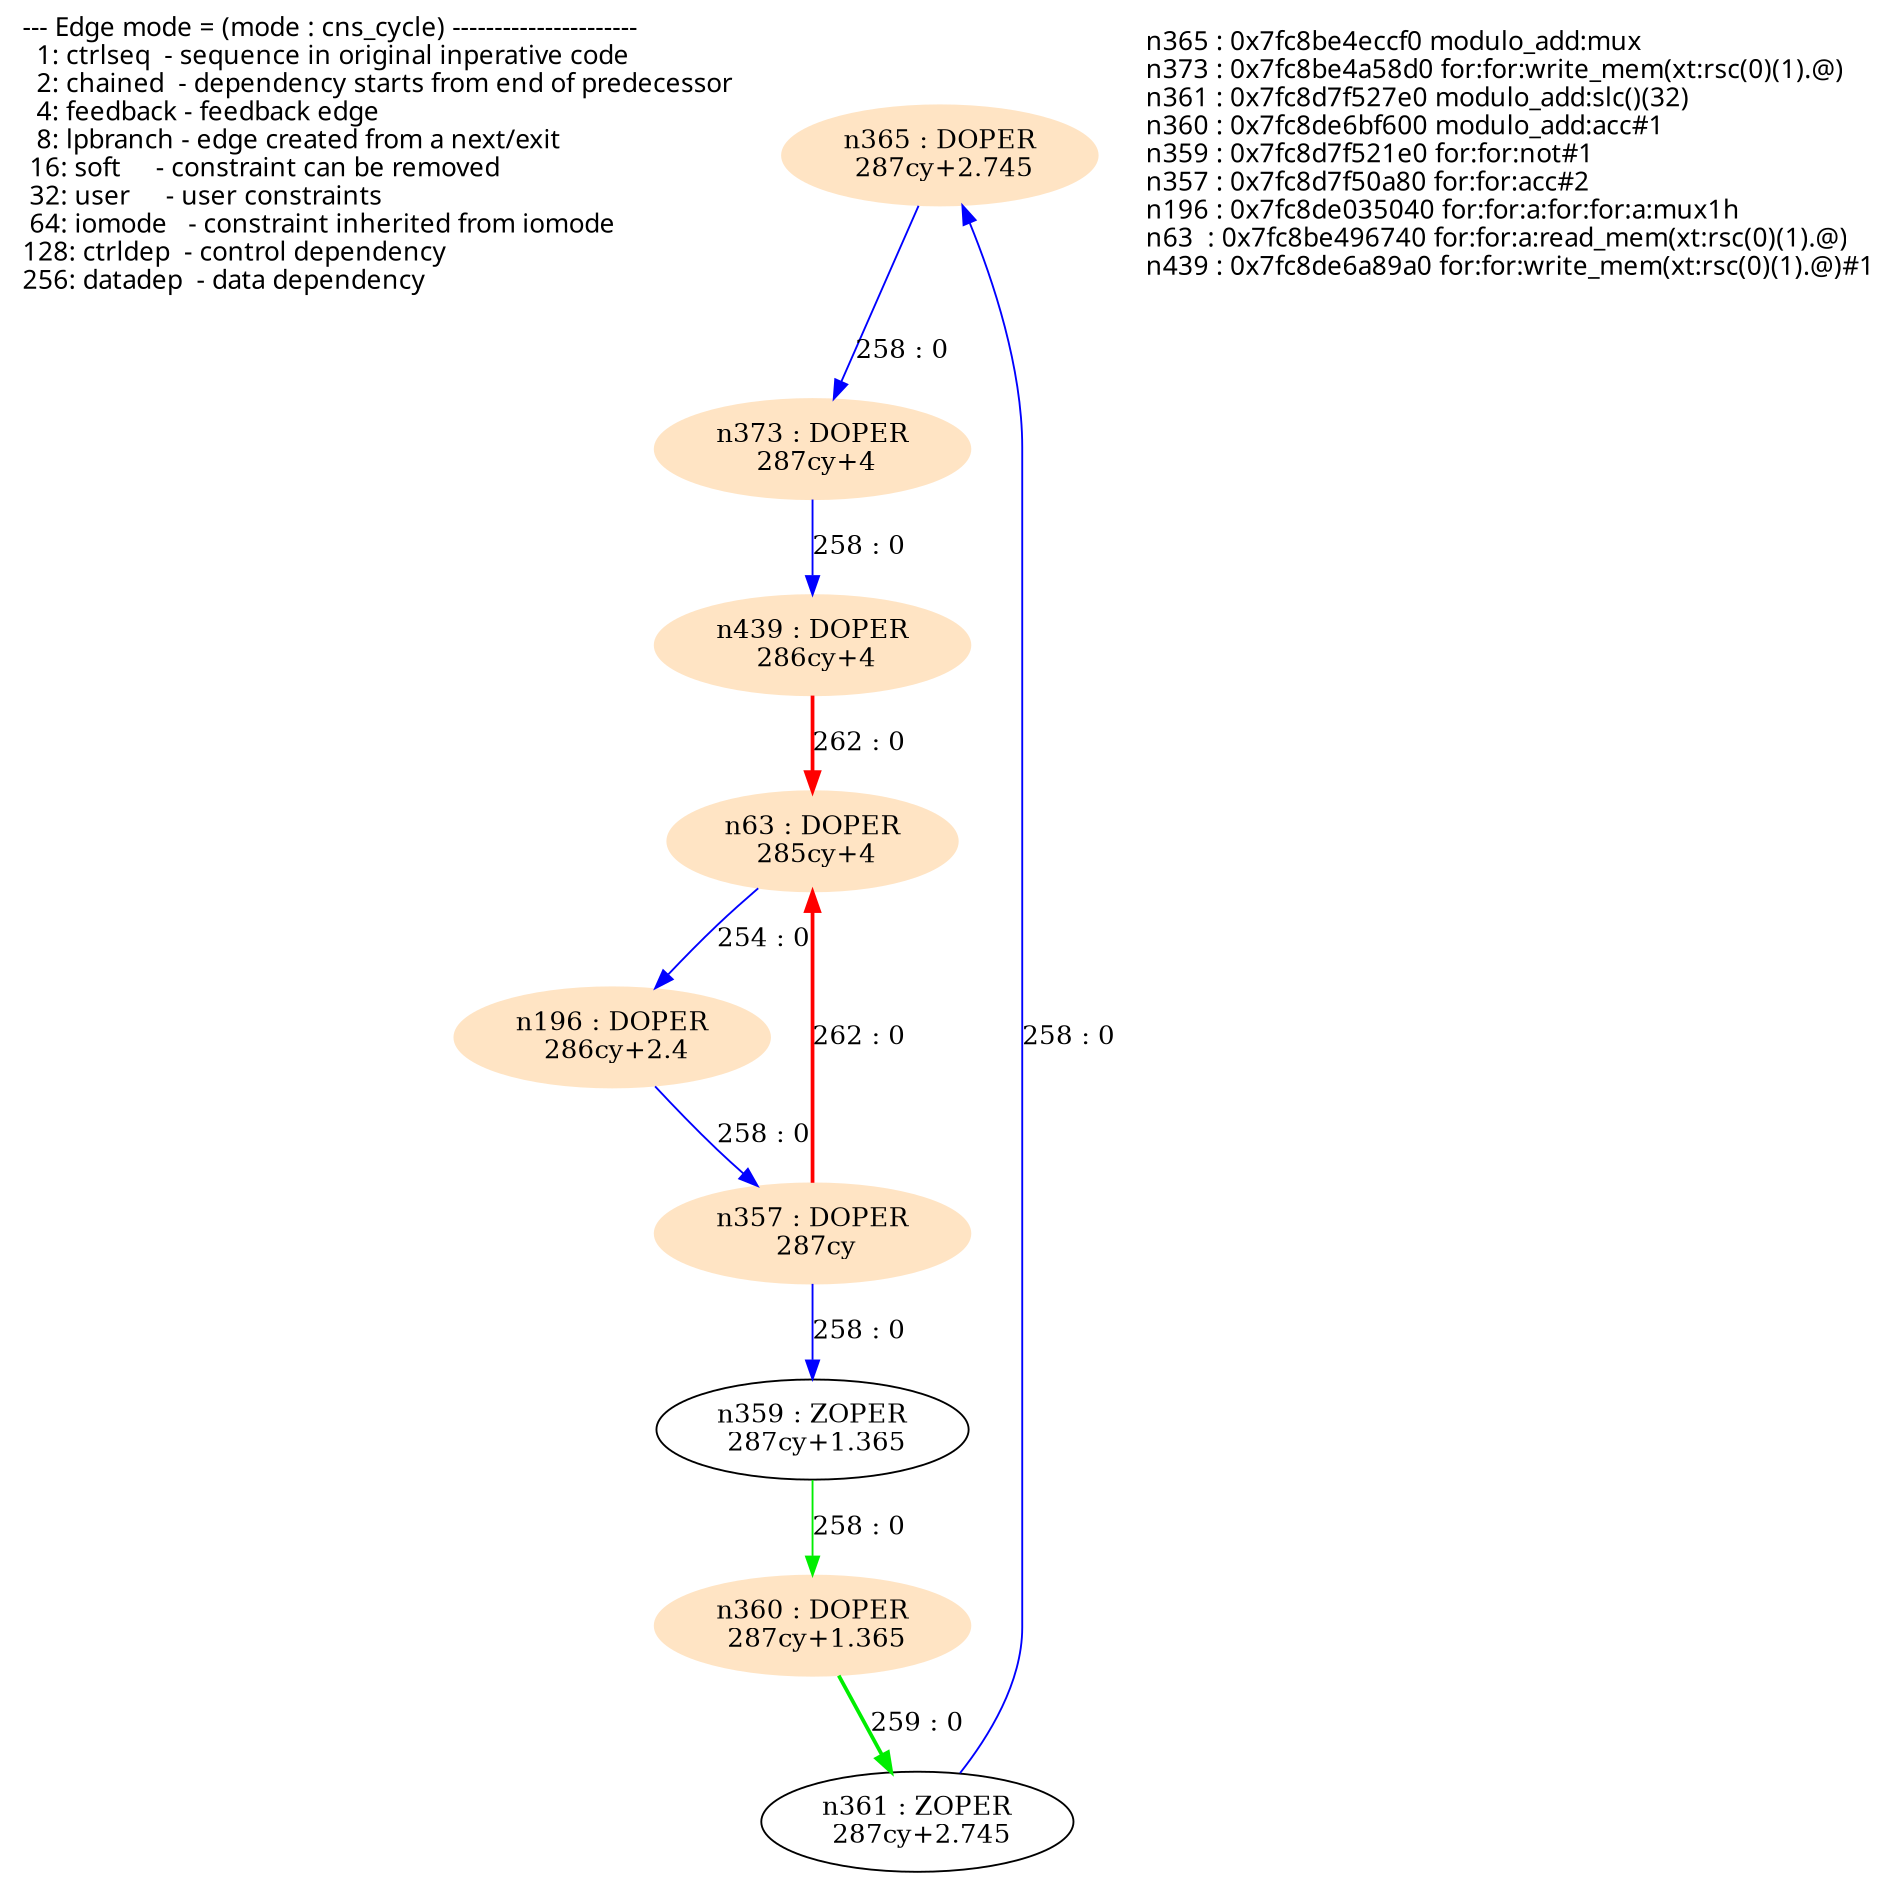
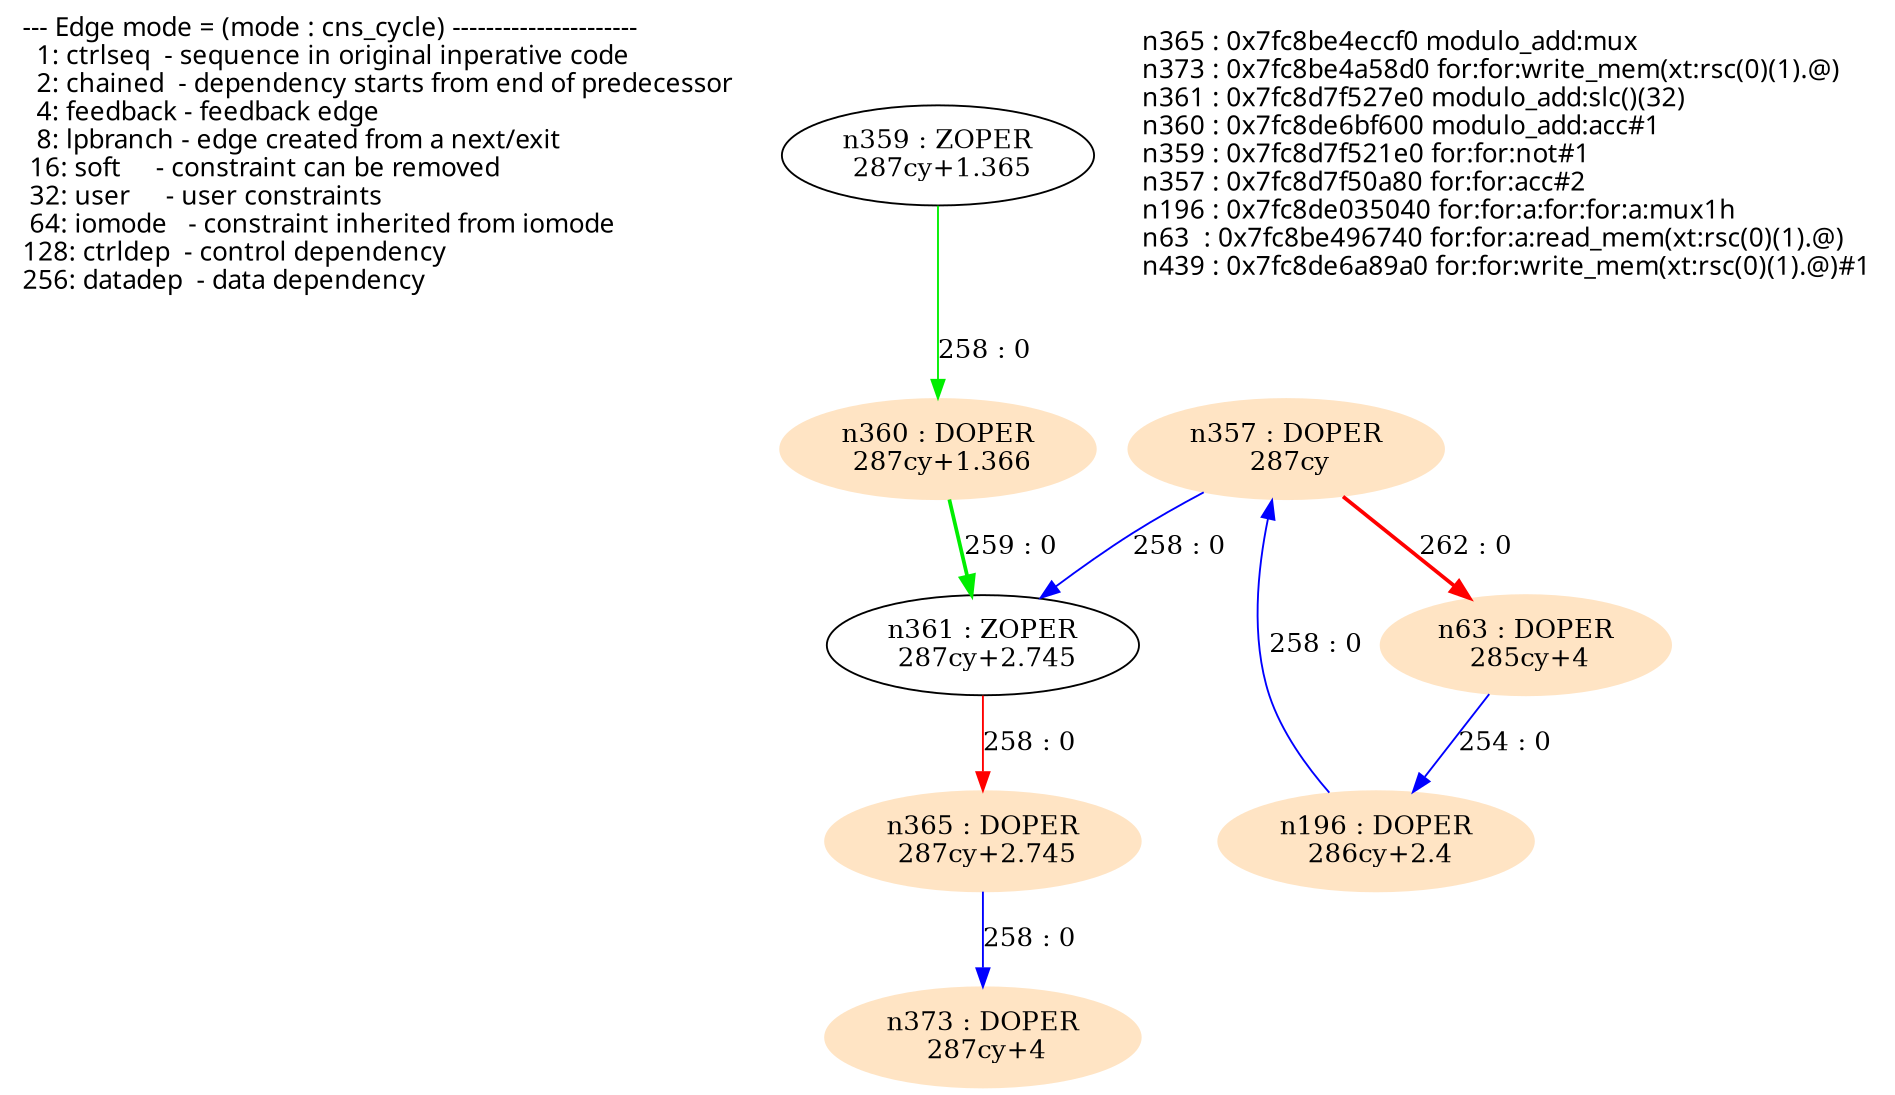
node "n439 : DOPER 286cy+4": removed
edge "n361 : ZOPER 287cy+2.745" -> "n365 : DOPER 287cy+2.745": color blue -> red
edge "n357 : DOPER 287cy" -> "n359 : ZOPER 287cy+1.365": now "n357 : DOPER 287cy" -> "n361 : ZOPER 287cy+2.745"
node "n360 : DOPER 287cy+1.365": label "n360 : DOPER 287cy+1.365" -> "n360 : DOPER 287cy+1.366"
